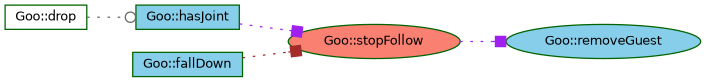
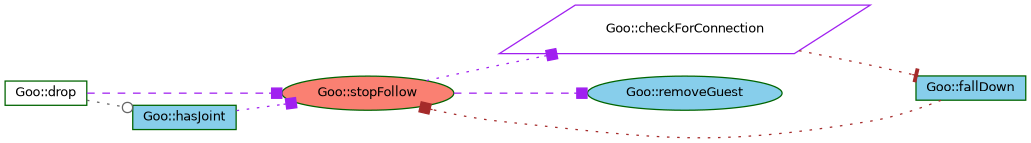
node "Goo::checkForConnection": added
edge "Goo::stopFollow" -> "Goo::removeGuest": style dotted -> dashed
edge "Goo::drop" -> "Goo::stopFollow": added
